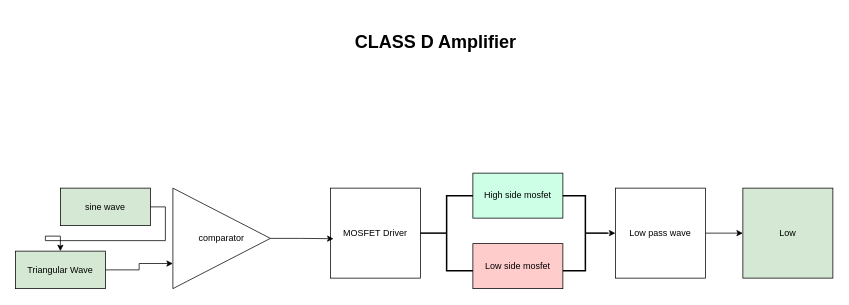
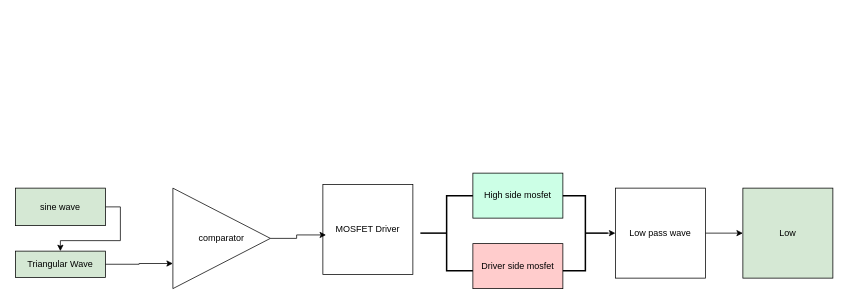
node "CLASS D Amplifier": removed
node "sine wave": moved (105, 207) -> (60, 207)
node "MOSFET Driver": moved (375, 233) -> (368, 229)
node "Low side mosfet": label "Low side mosfet" -> "Driver side mosfet"
node "Triangular Wave": size 90x38 -> 90x26
